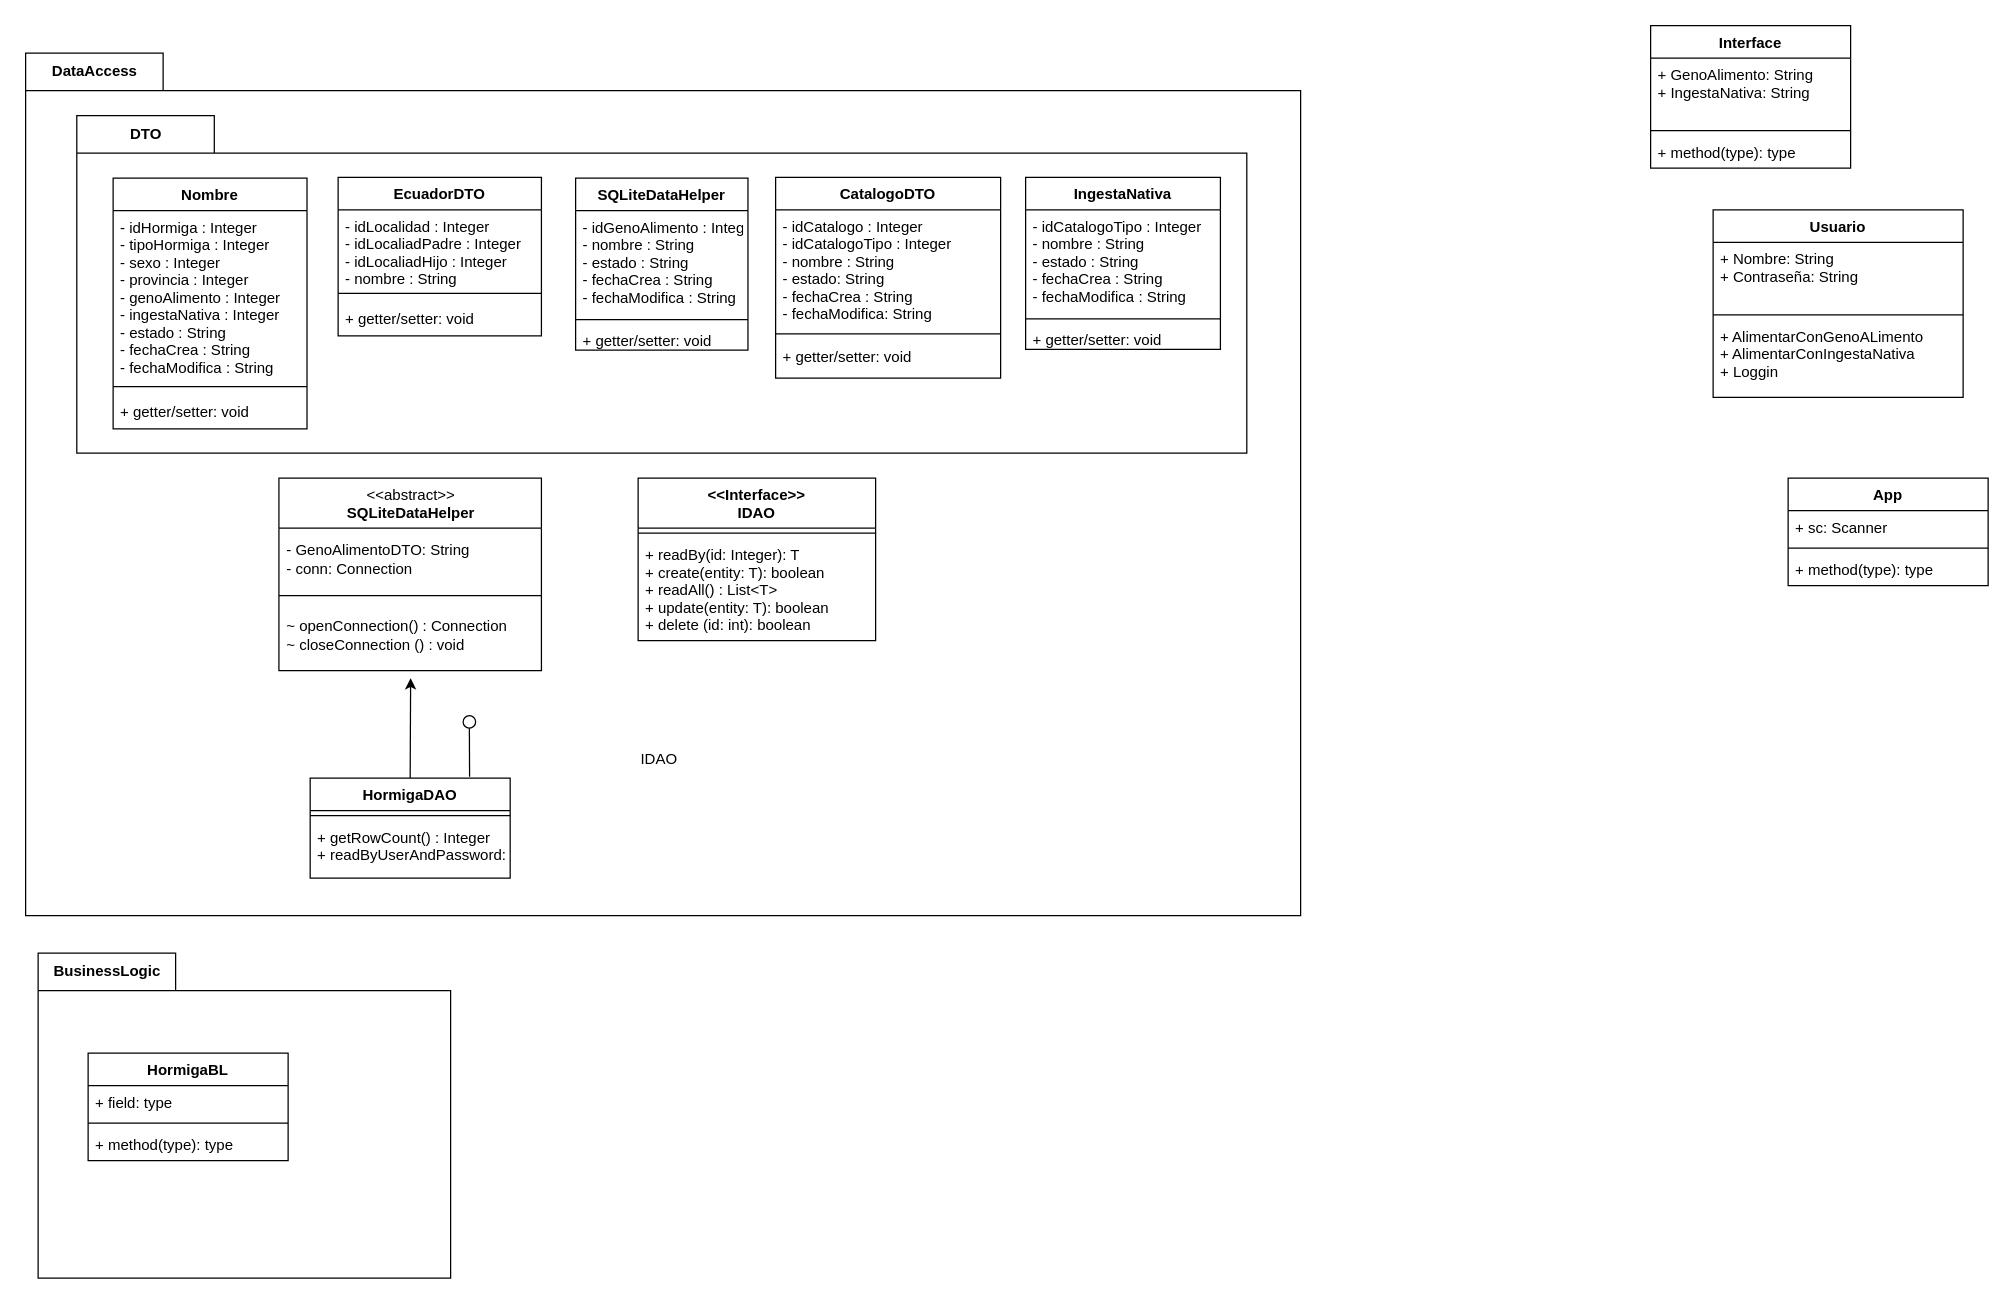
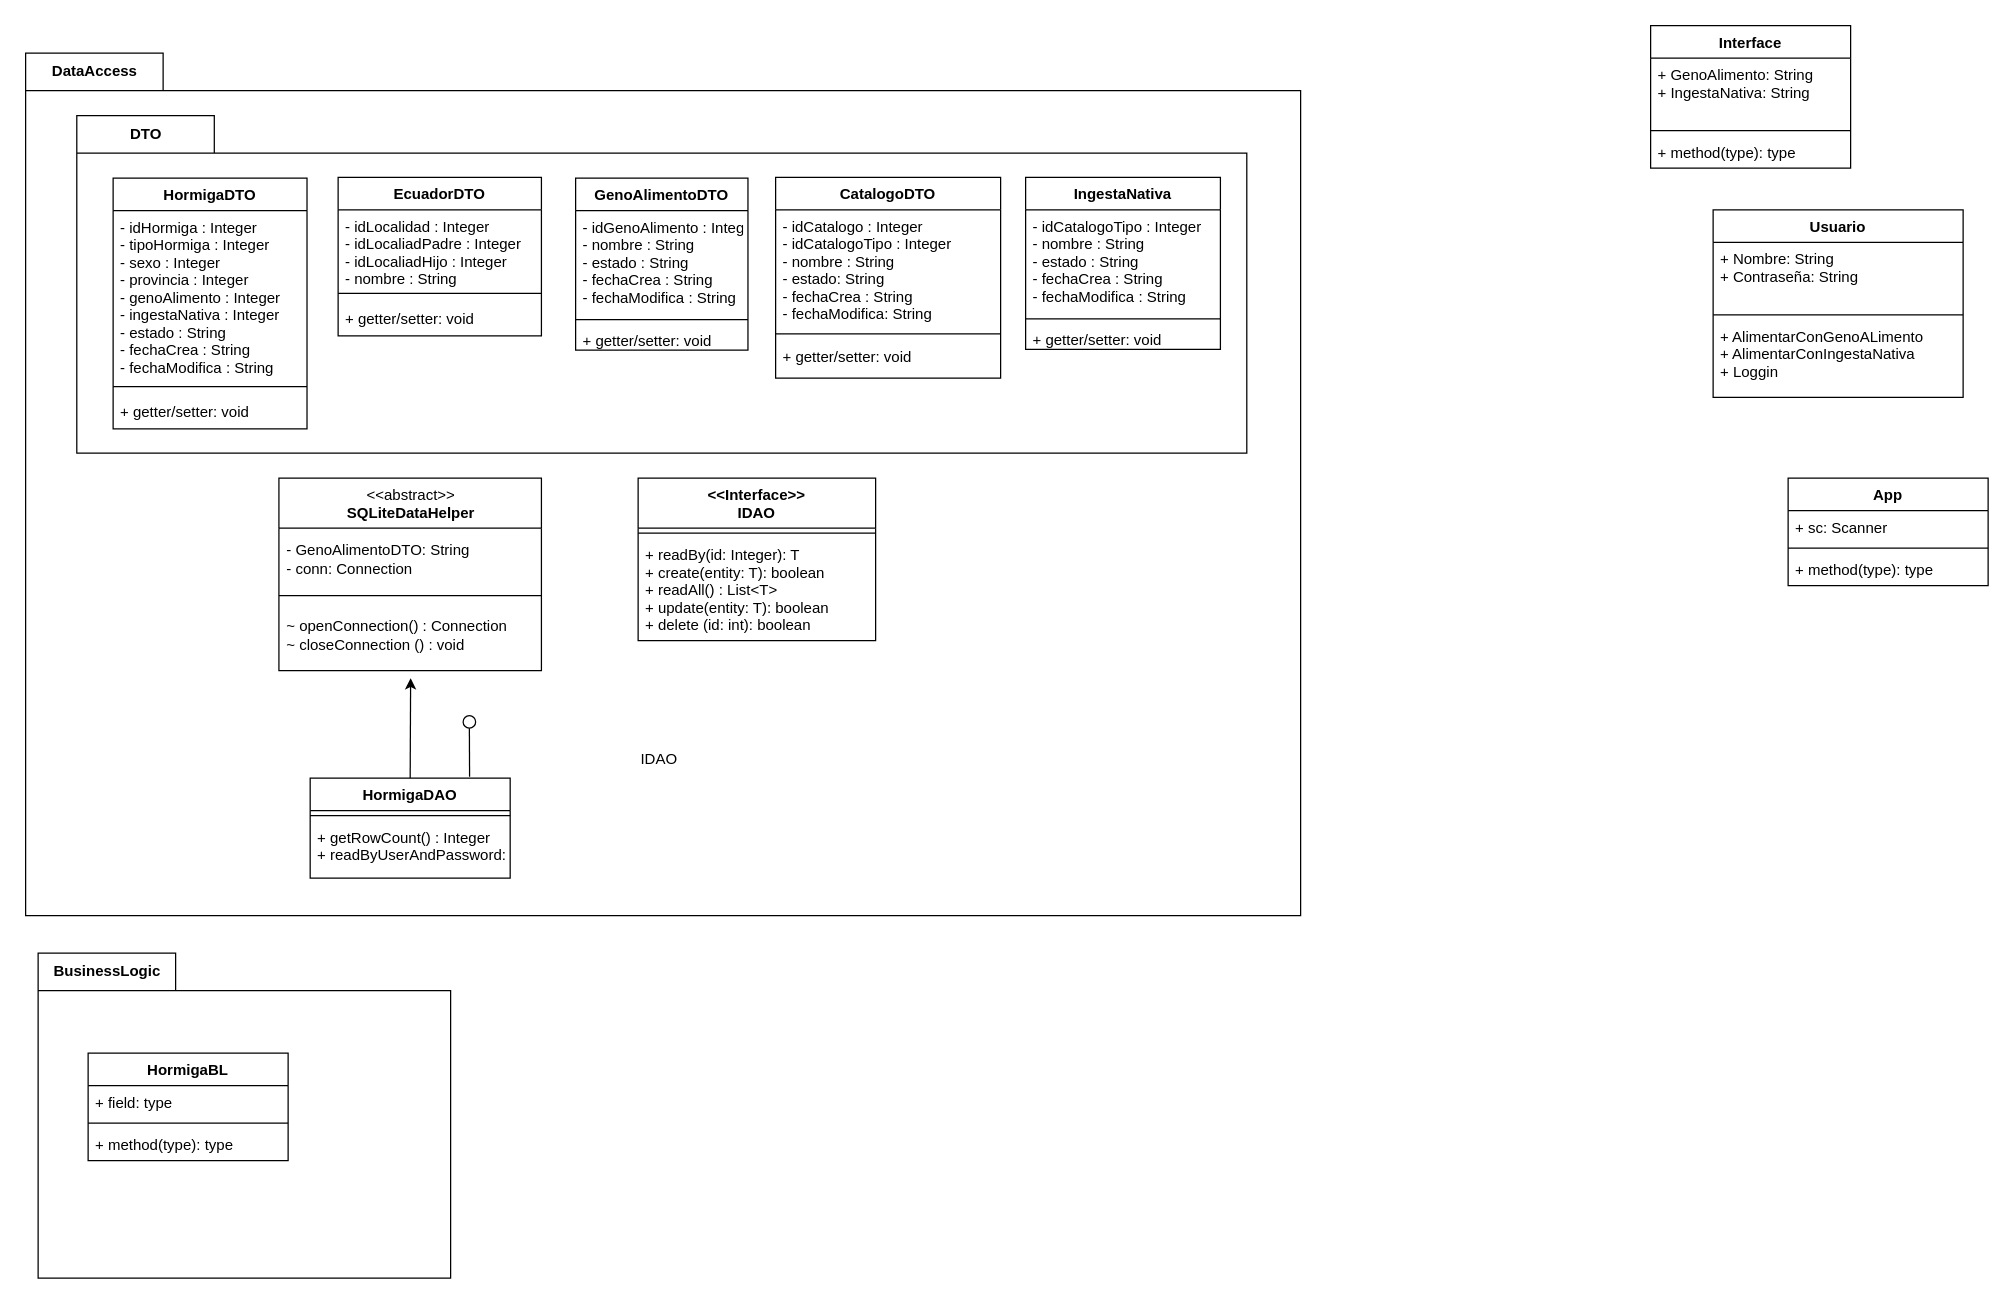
node "Nombre": label "Nombre" -> "HormigaDTO"
node "SQLiteDataHelper": label "SQLiteDataHelper" -> "GenoAlimentoDTO"
